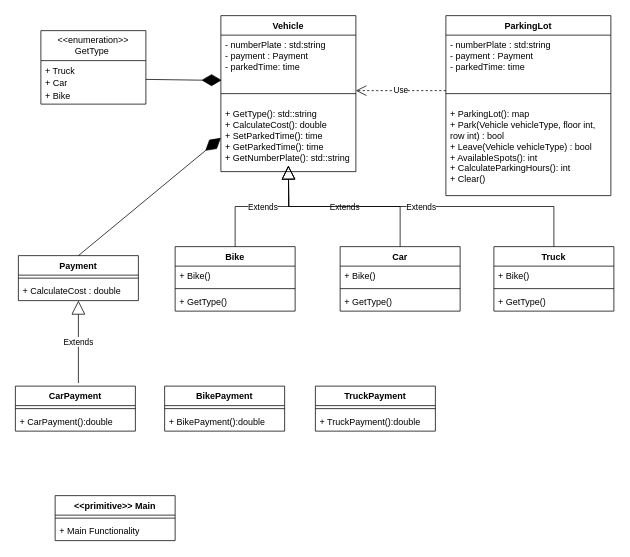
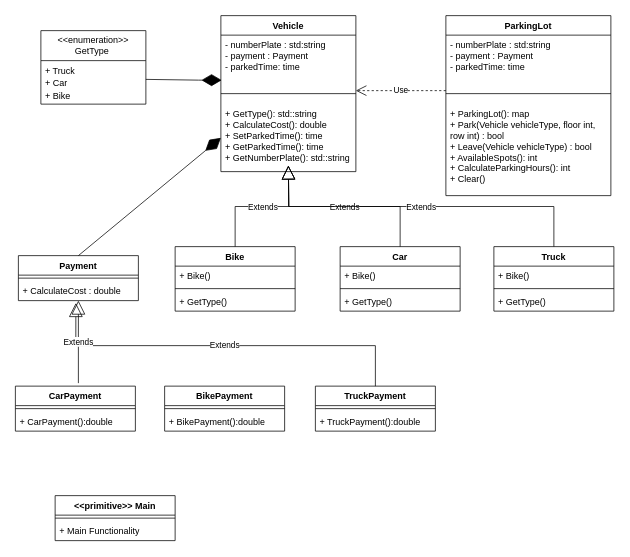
edge "TruckPayment" -> "+ CalculateCost : double": added, label "Extends"
